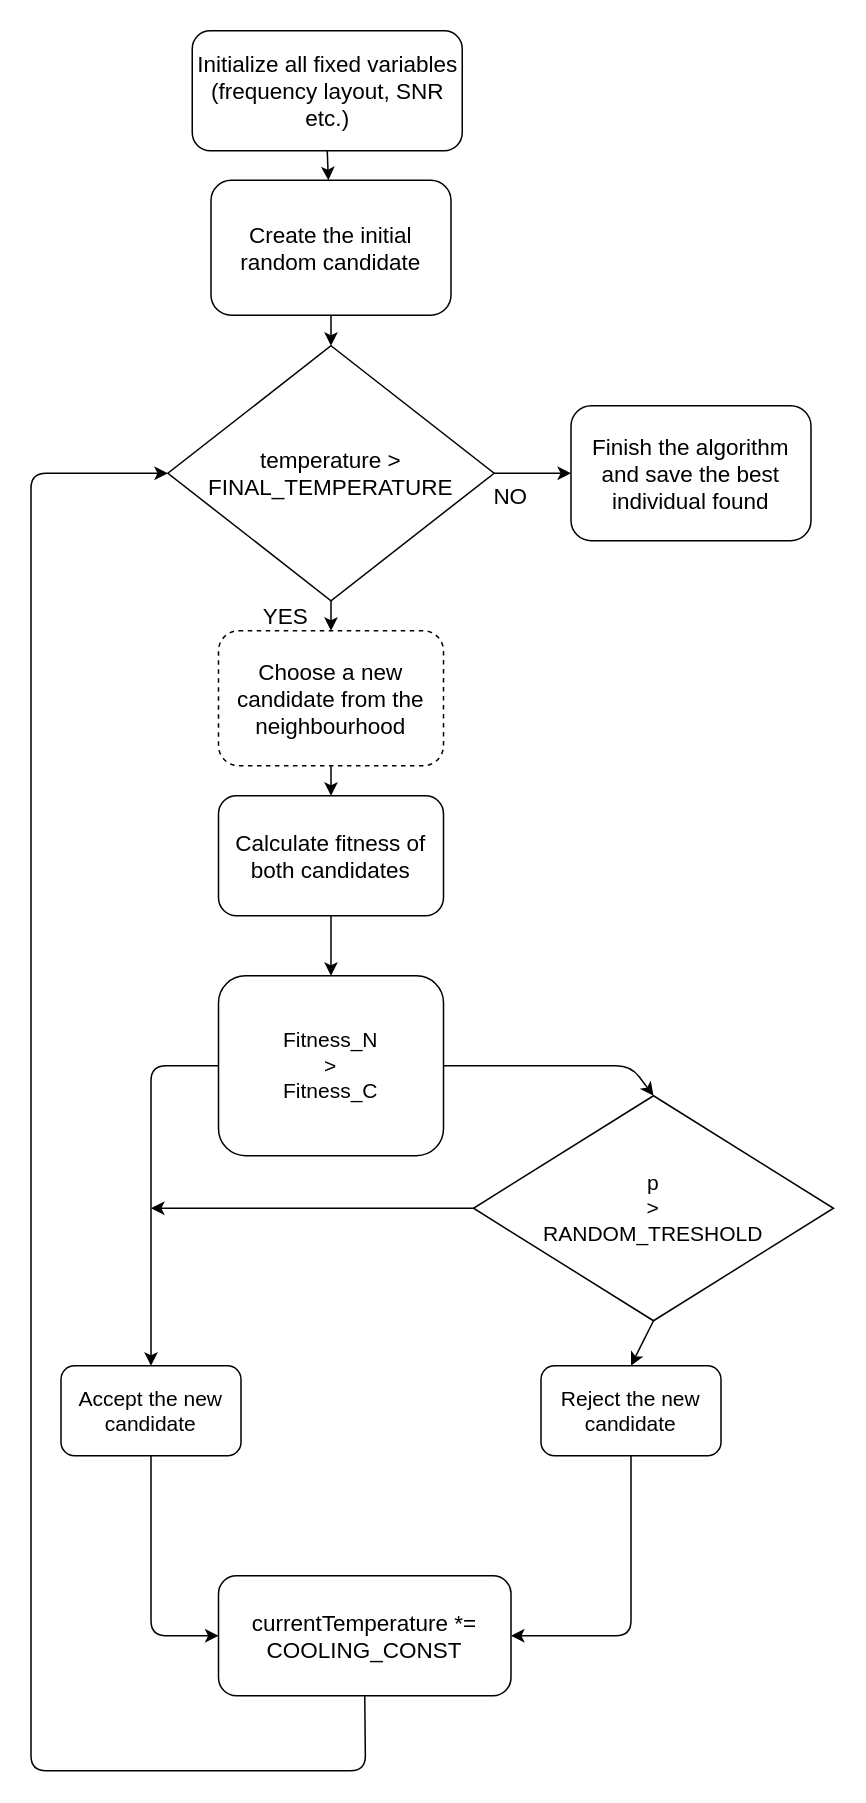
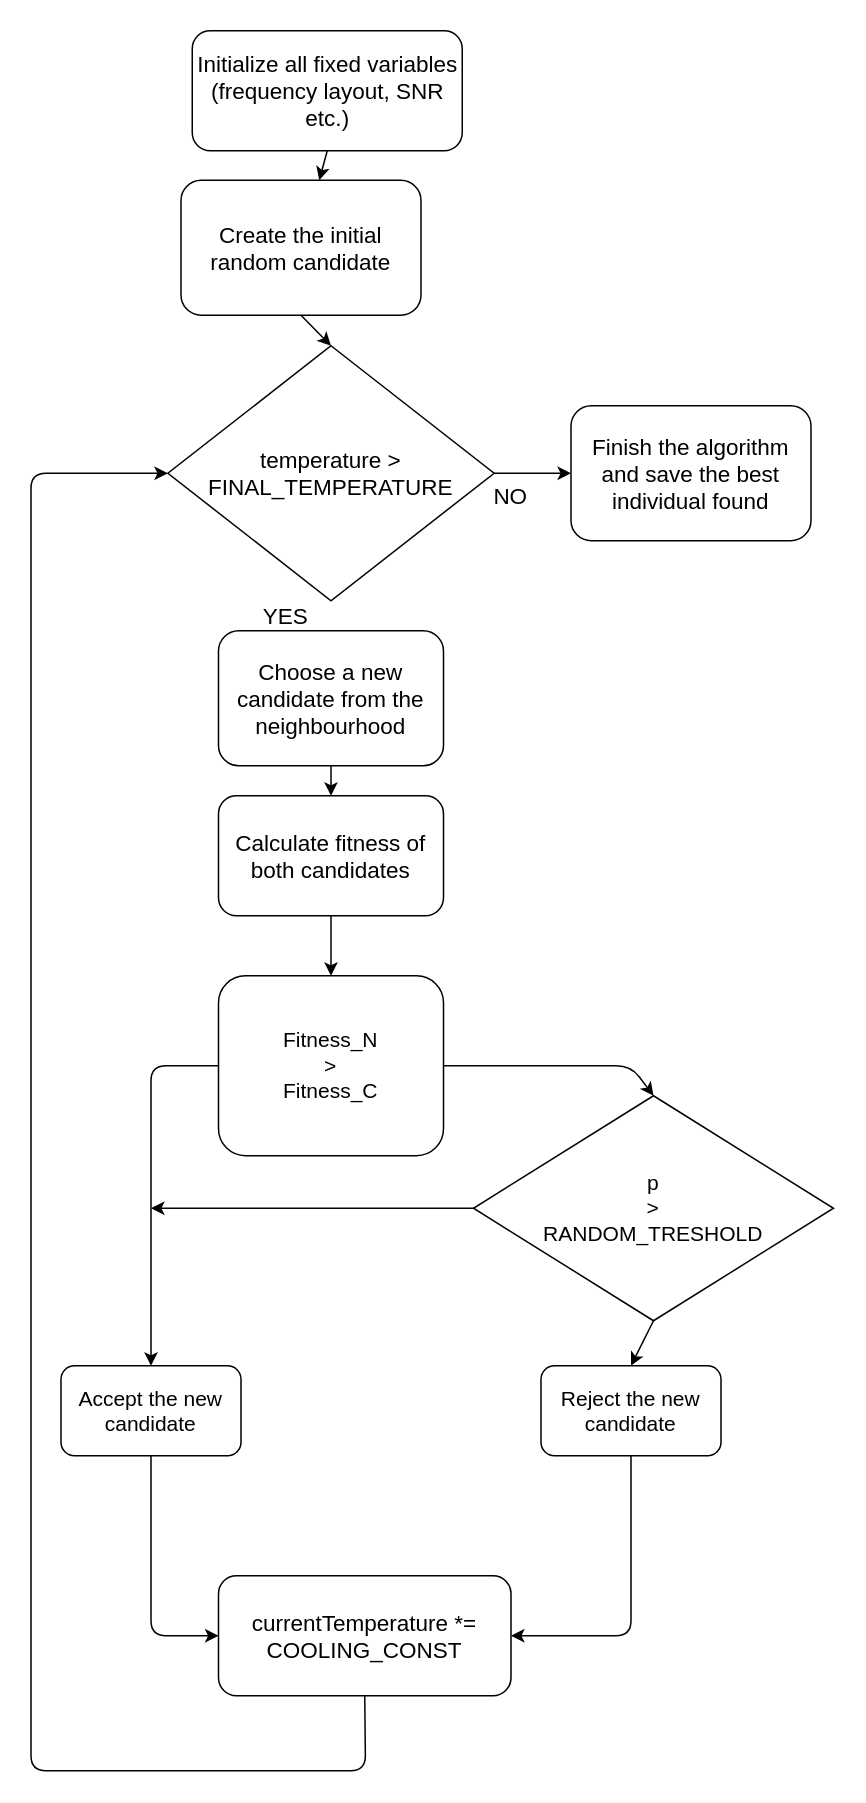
node "Create the initial random candidate": moved (331, 248) -> (301, 248)
edge "temperature > FINAL_TEMPERATURE" -> "Choose a new candidate from the neighbourhood": removed
node "Choose a new candidate from the neighbourhood": style dashed -> solid
